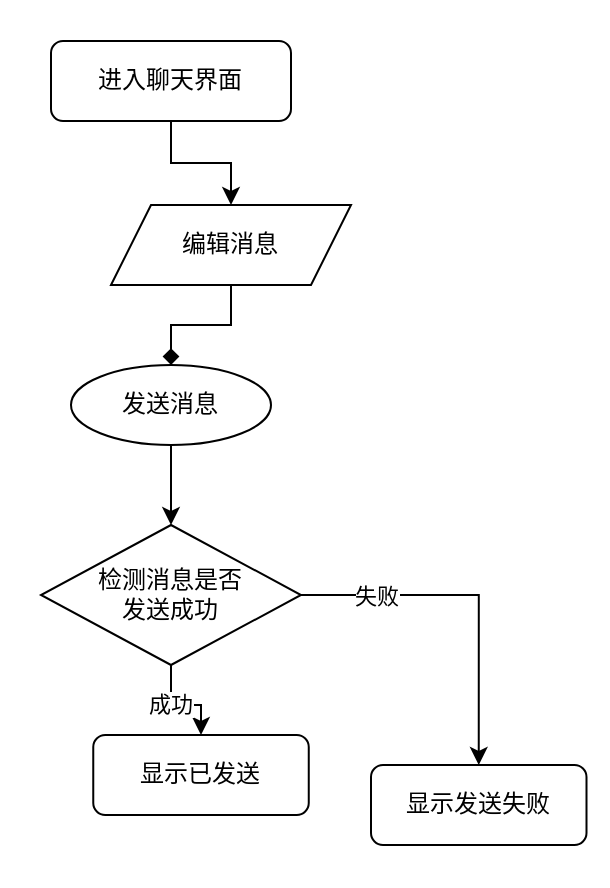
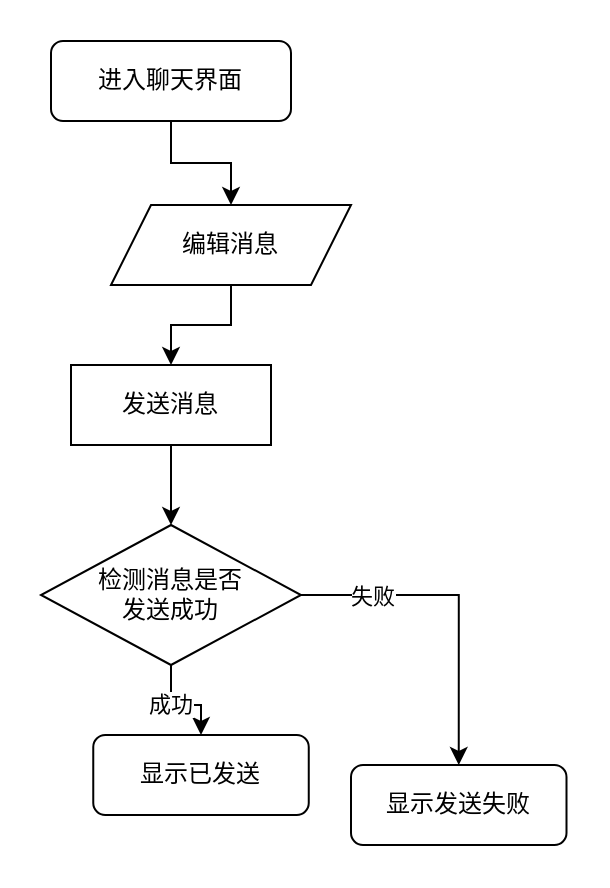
edge "编辑消息" -> "发送消息": arrowhead diamond -> classic
node "发送消息": shape ellipse -> rectangle
node "显示发送失败": moved (479, 805) -> (459, 805)
